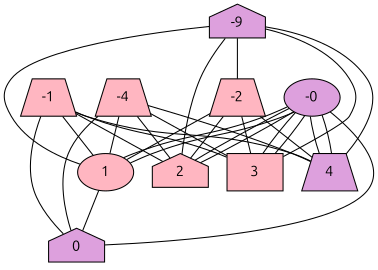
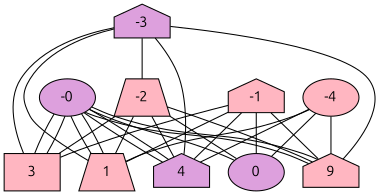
node "-9": label "-9" -> "-3"
node "-1": shape trapezium -> house
node "-4": shape trapezium -> ellipse
edge "-4" -- "3": removed
node "1": shape ellipse -> trapezium
node "2": label "2" -> "9"
node "4": shape trapezium -> house
edge "1" -- "0": now "-2" -- "0"
node "0": shape house -> ellipse
